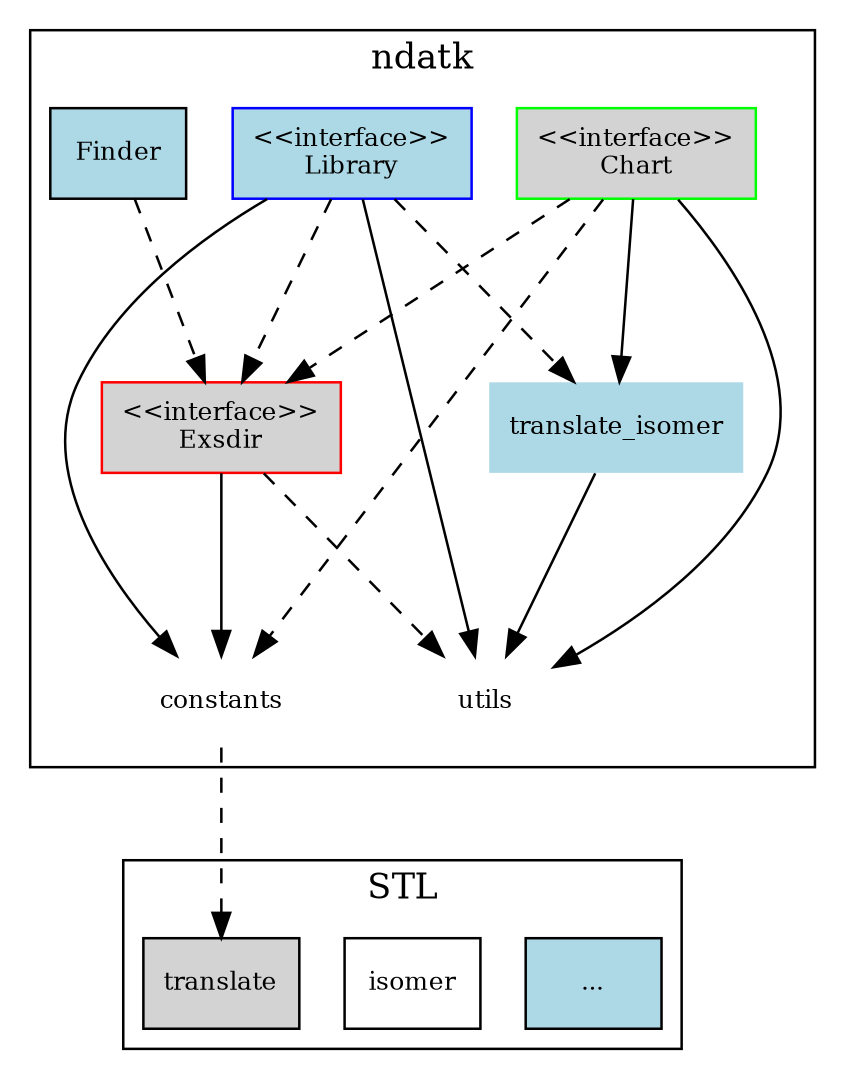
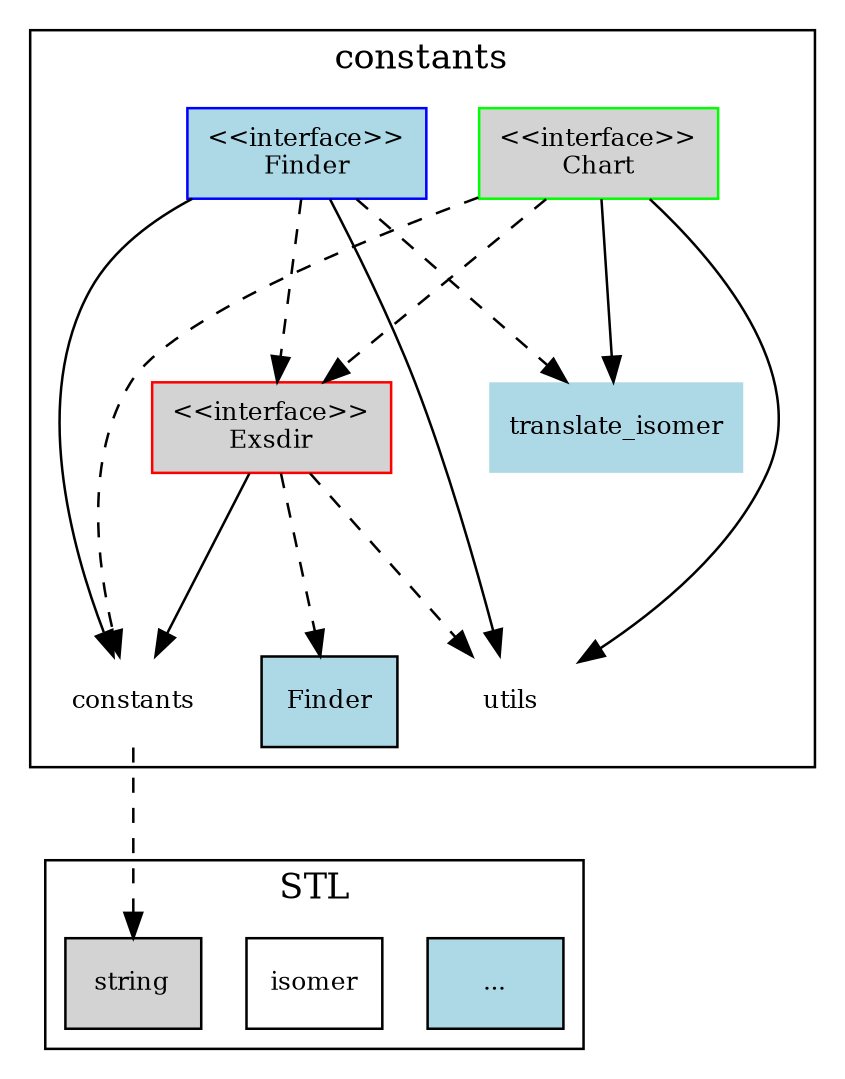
cluster "ndatk": label "ndatk" -> "constants"
node "<<interface>> Library": label "<<interface>> Library" -> "<<interface>> Finder"
edge "Finder" -> "<<interface>> Exsdir": reversed
edge "translate_isomer" -> "utils": removed
node "translate": label "translate" -> "string"
